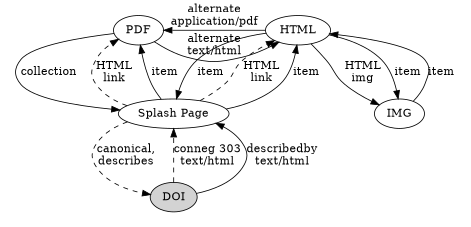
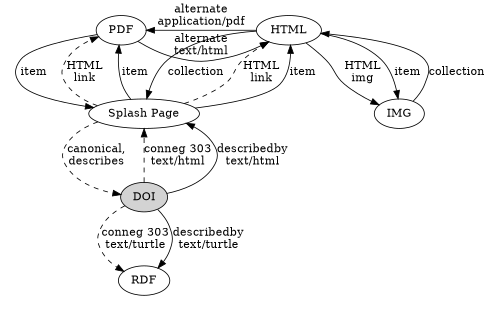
edge "PDF" -> "Splash Page": label "collection" -> "item"
edge "HTML" -> "Splash Page": label "item" -> "collection"
edge "IMG" -> "HTML": label "item" -> "collection"
node "RDF": added
